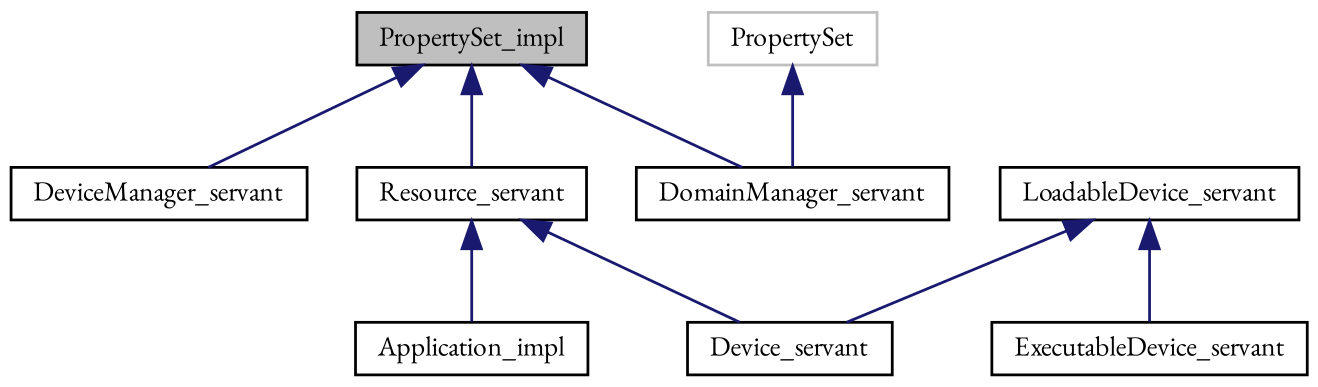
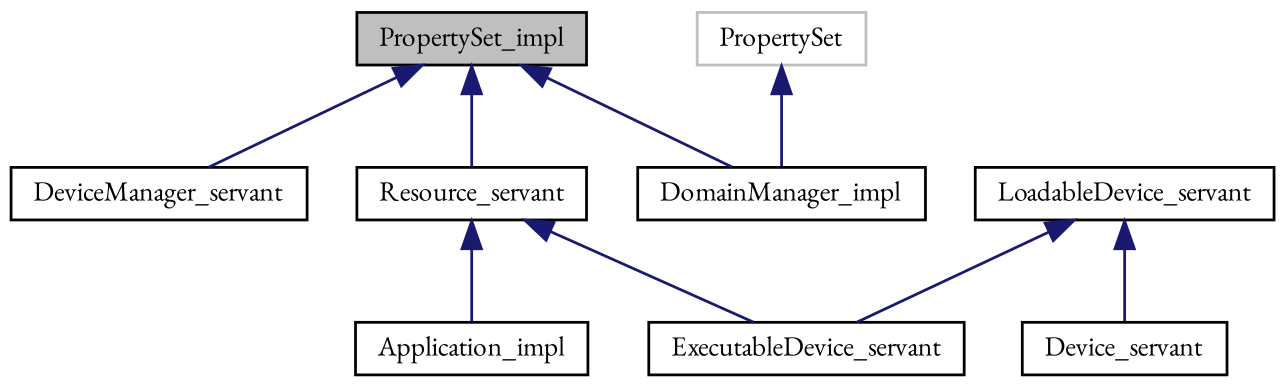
node "DomainManager_servant": label "DomainManager_servant" -> "DomainManager_impl"
edge "Device_servant" -> "Resource_servant": now "ExecutableDevice_servant" -> "Resource_servant"
